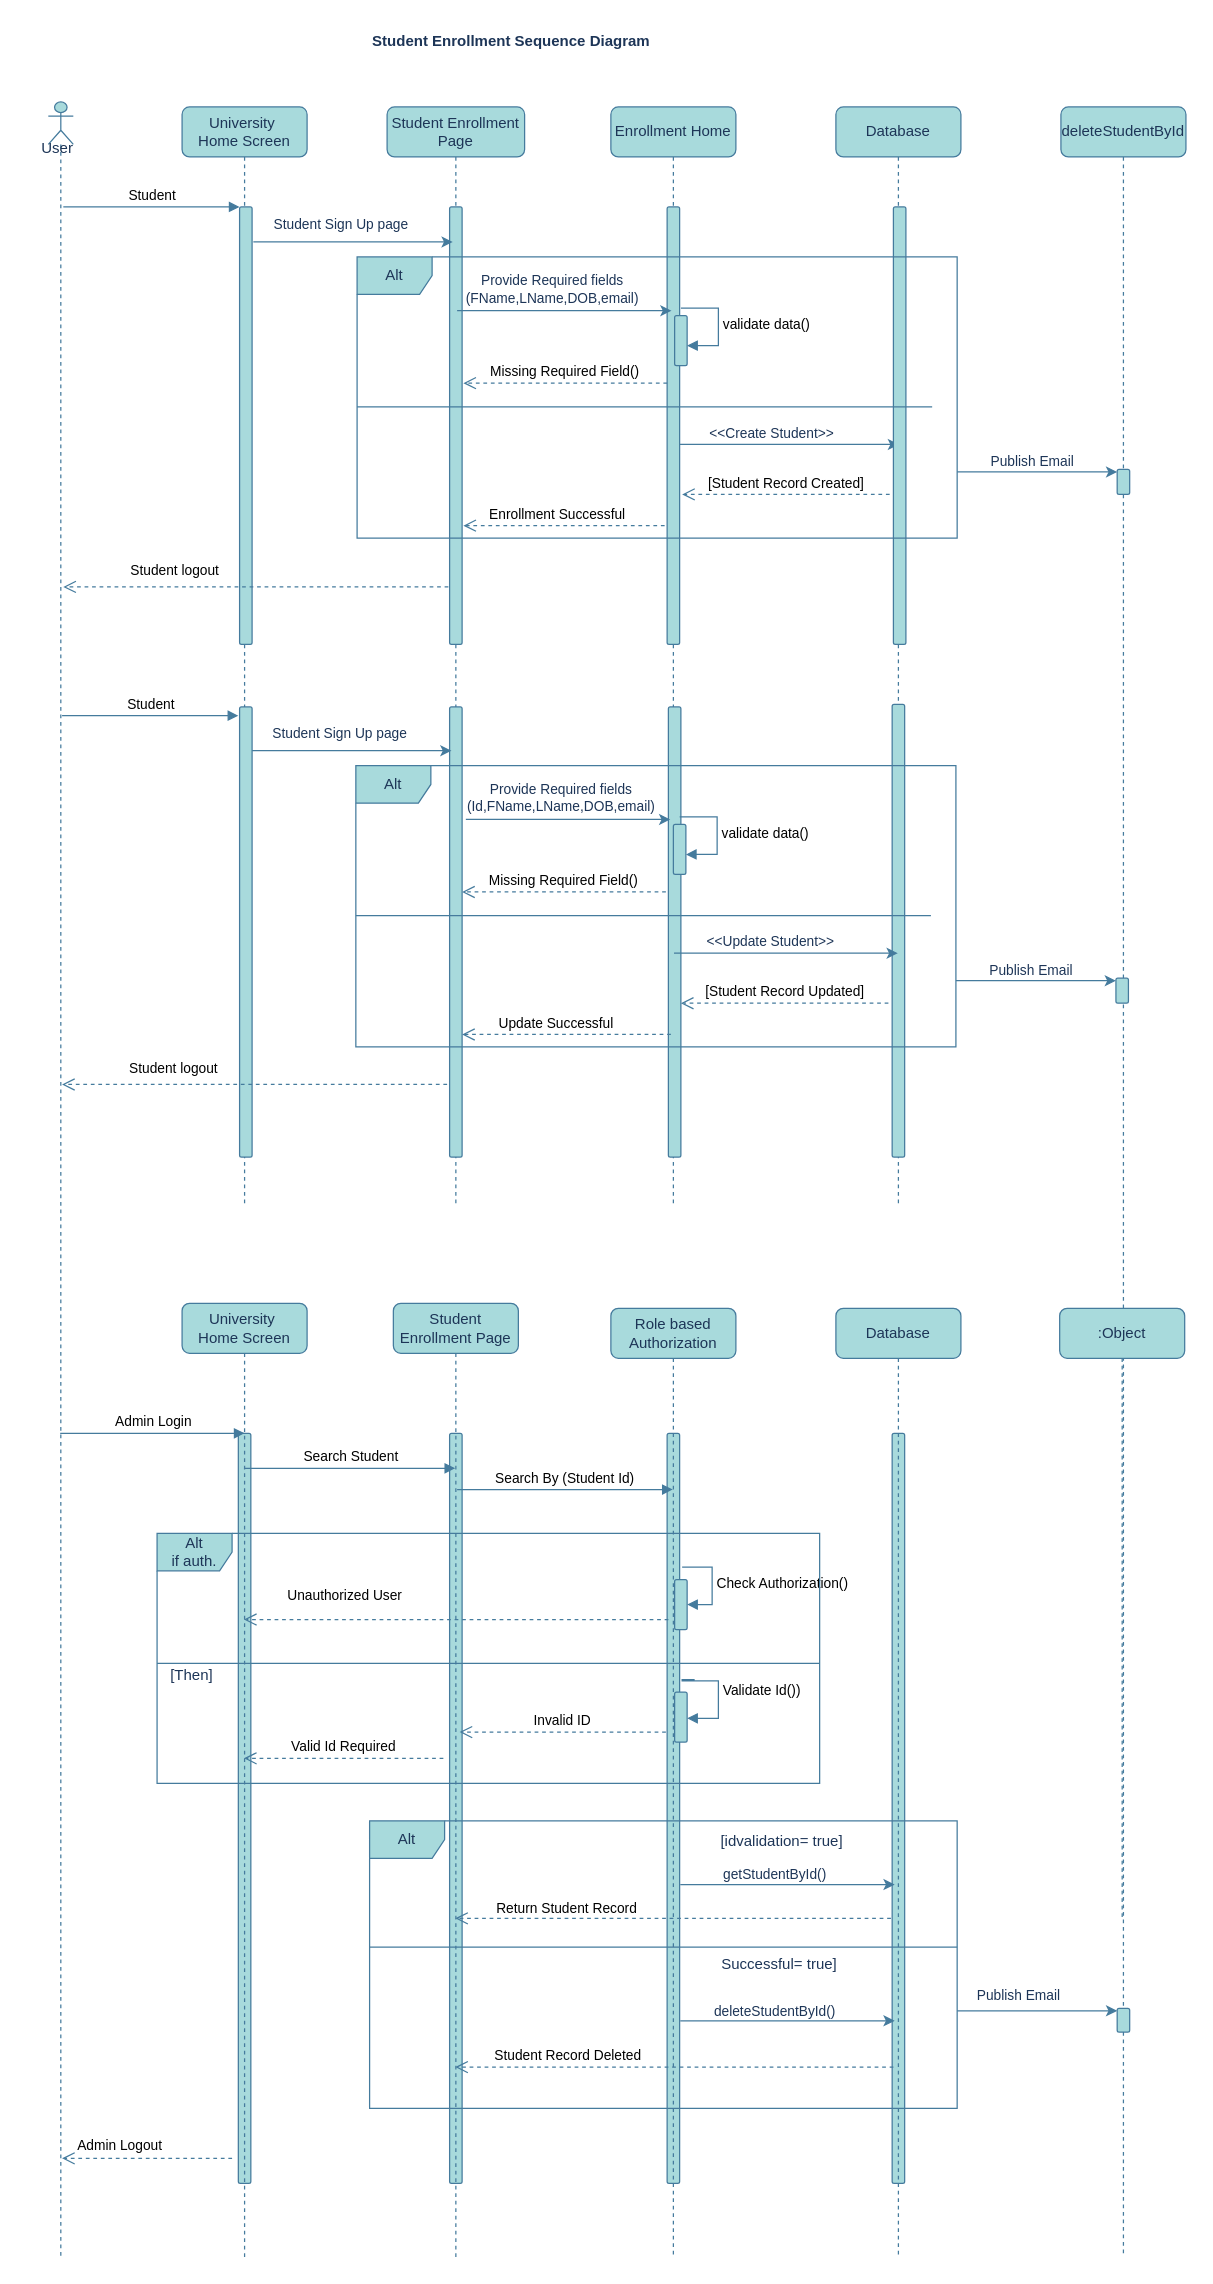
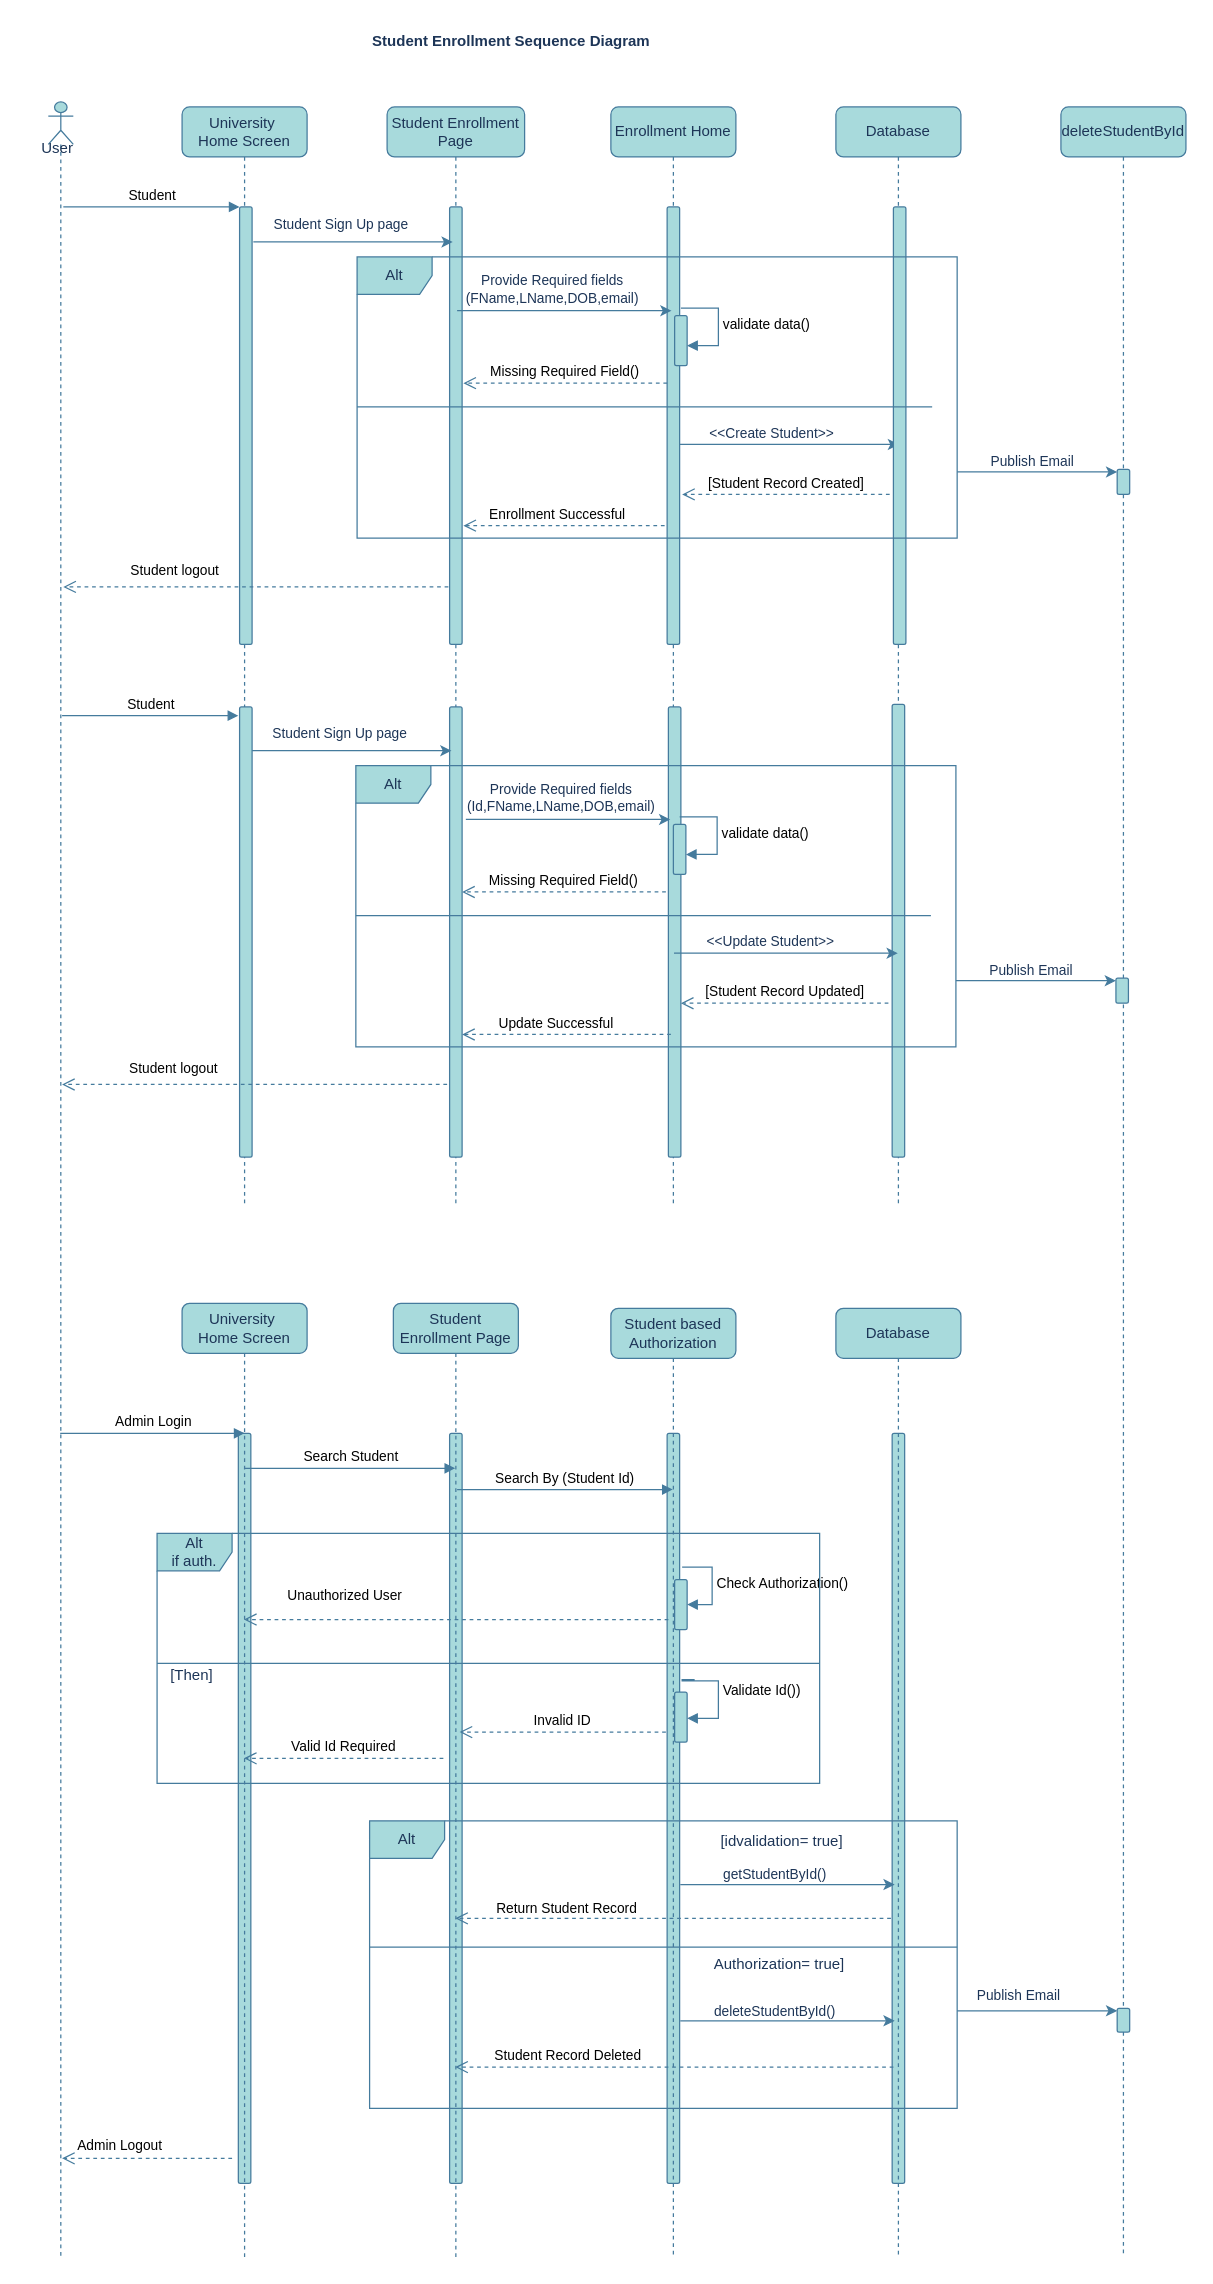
node "Role based Authorization": label "Role based Authorization" -> "Student based Authorization"
node ":Object": removed
node "Successful= true]": label "Successful= true]" -> "Authorization= true]"
